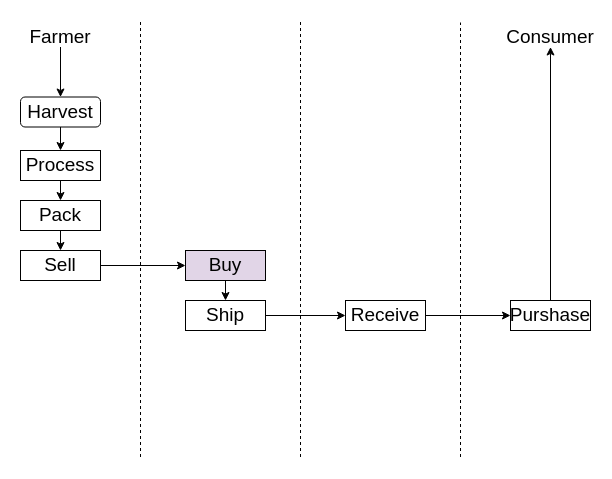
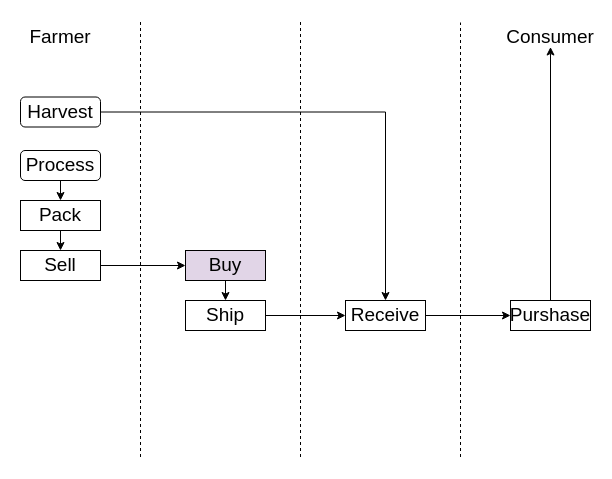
edge "Farmer" -> "Harvest": removed
edge "Harvest" -> "Process": now "Harvest" -> "Receive"
node "Process": shape rectangle -> rounded rectangle
